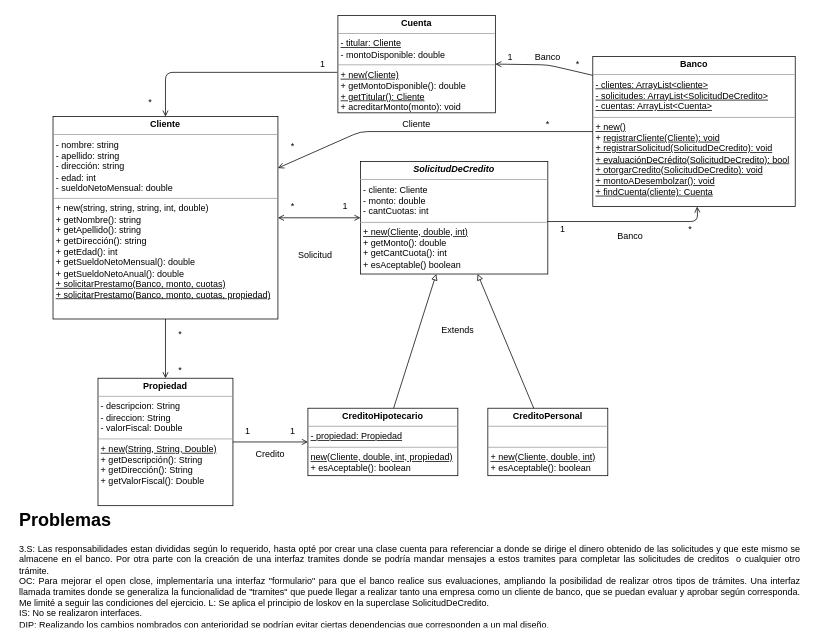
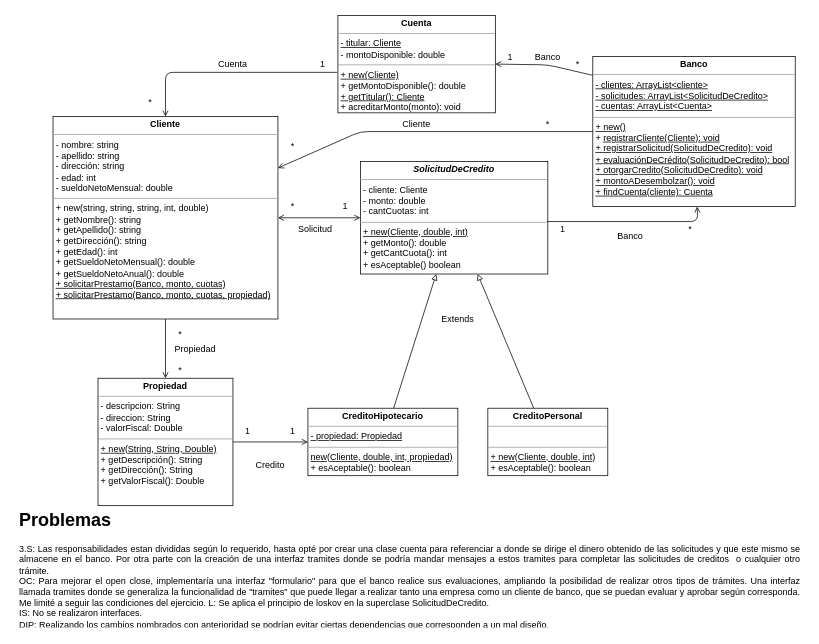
node "Cuenta": added
node "Solicitud": moved (315, 255) -> (315, 229)
node "Extends": moved (458, 330) -> (458, 319)
node "Propiedad": added
node "Credito": moved (270, 454) -> (270, 465)
